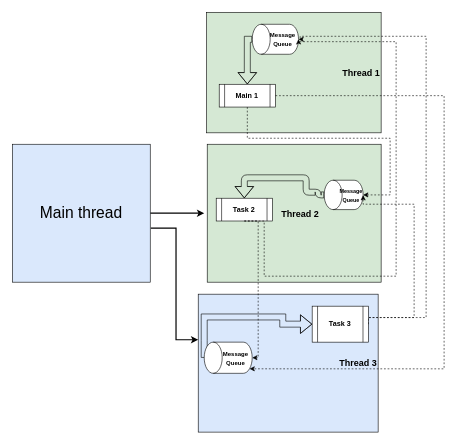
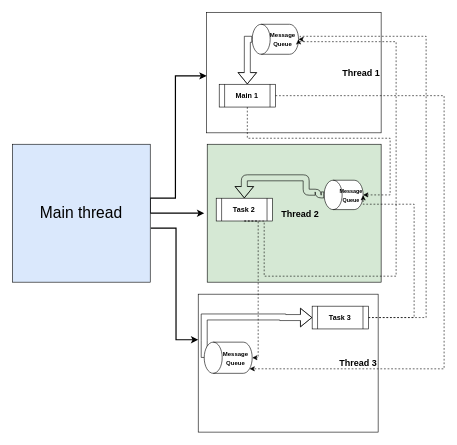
node "Thread 1": fillcolor #d5e8d4 -> #ffffff
edge "Main thread" -> "Thread 1": added
node "Task 3": size 56x36 -> 56x23
node "Thread 3": fillcolor #dae8fc -> #ffffff
